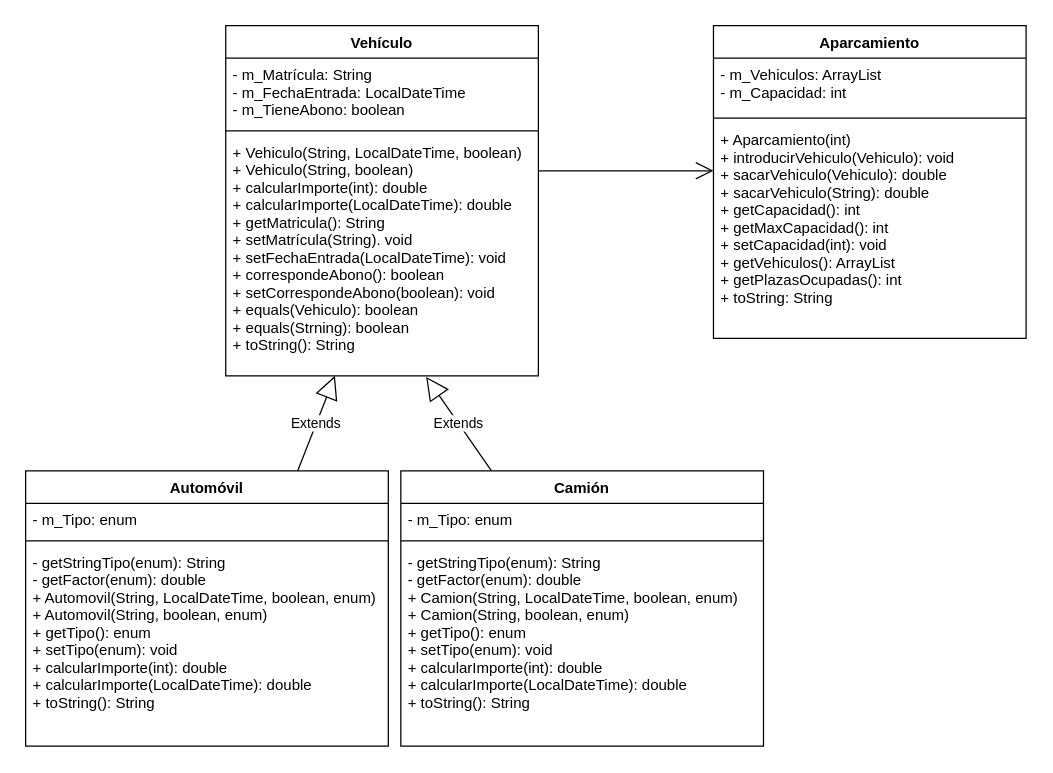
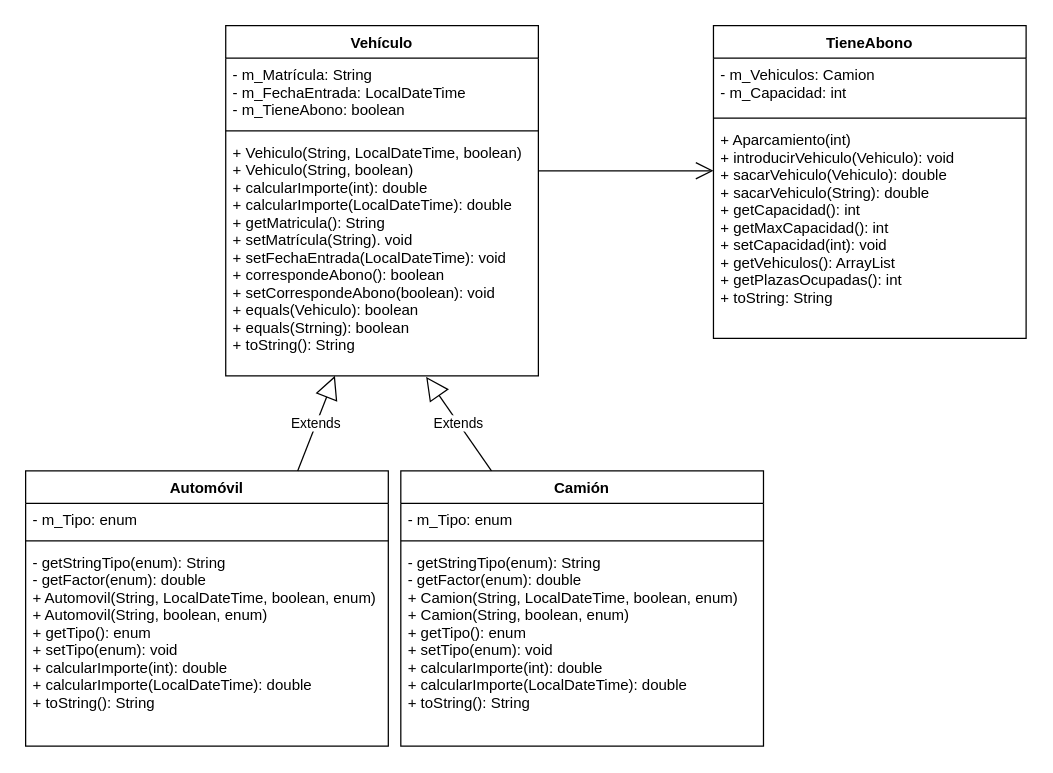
node "Aparcamiento": label "Aparcamiento" -> "TieneAbono"
node "- m_Vehiculos: ArrayList - m_Capacidad: int": label "- m_Vehiculos: ArrayList - m_Capacidad: int" -> "- m_Vehiculos: Camion - m_Capacidad: int"
